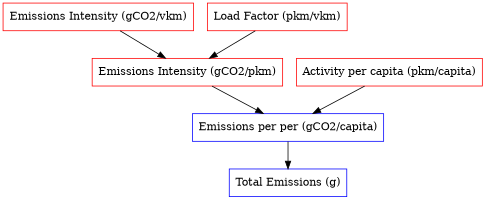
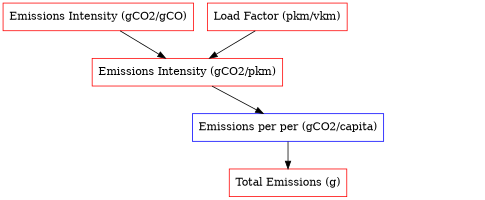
node "Emissions Intensity (gCO2/vkm)": label "Emissions Intensity (gCO2/vkm)" -> "Emissions Intensity (gCO2/gCO)"
node "Activity per capita (pkm/capita)": removed
node "Total Emissions (g)": color blue -> red
